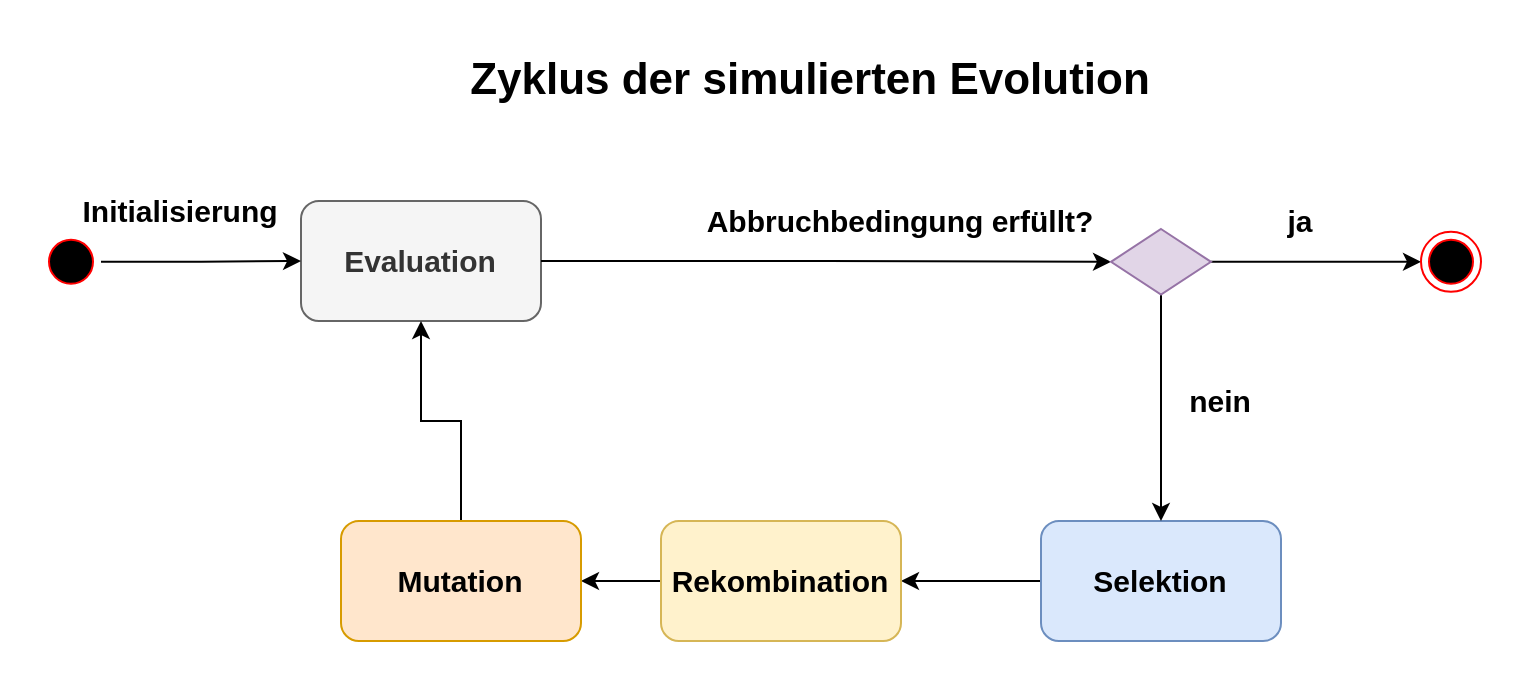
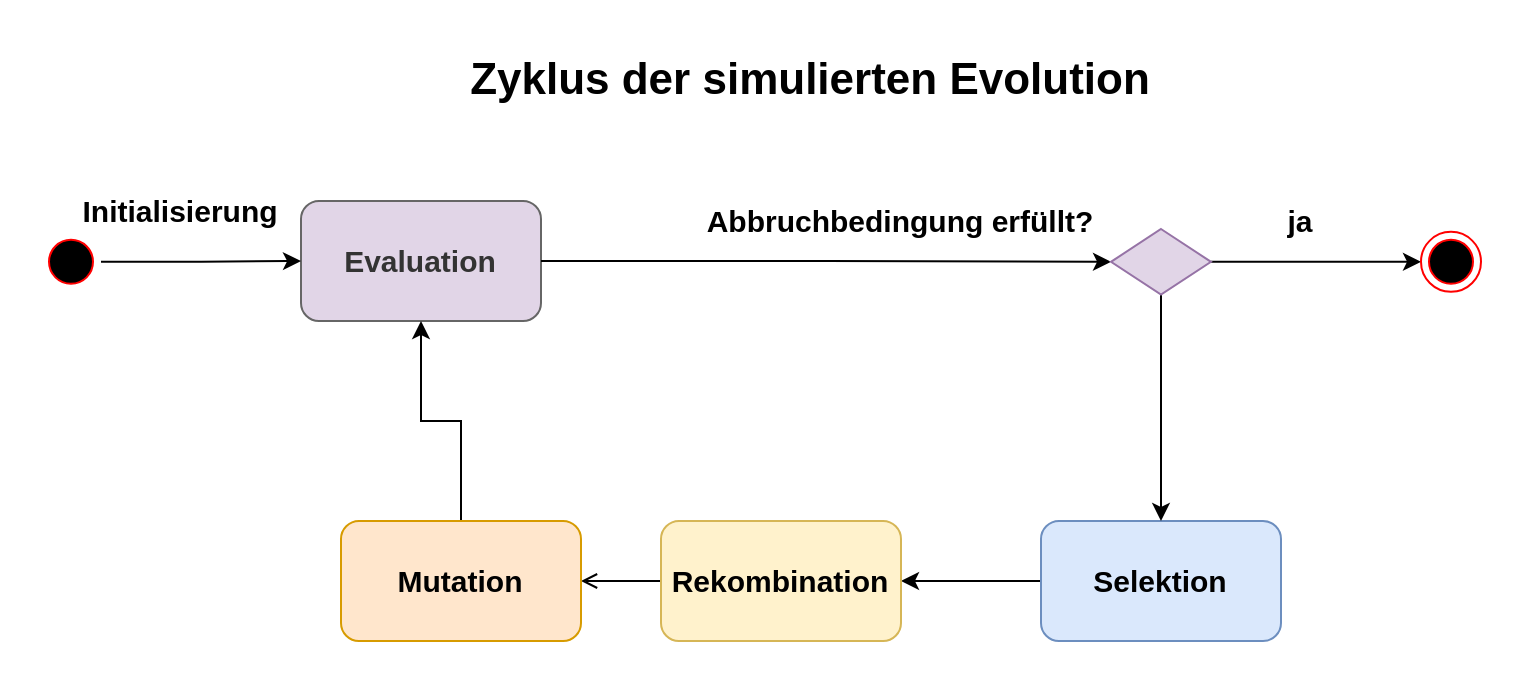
node "Evaluation": fillcolor #f5f5f5 -> #e1d5e7
node "nein": removed
edge "Rekombination" -> "Mutation": arrowhead classic -> open
